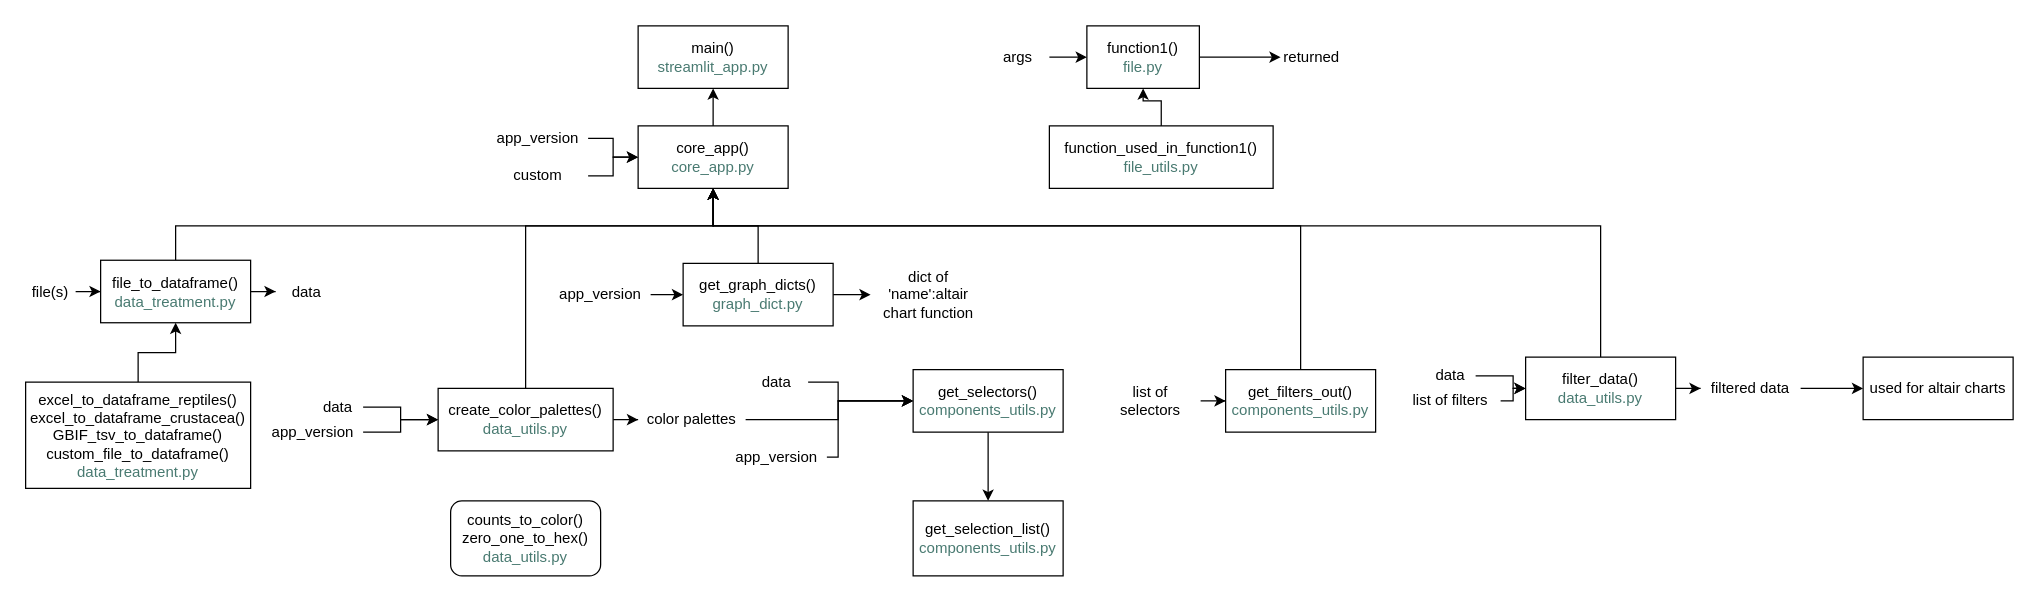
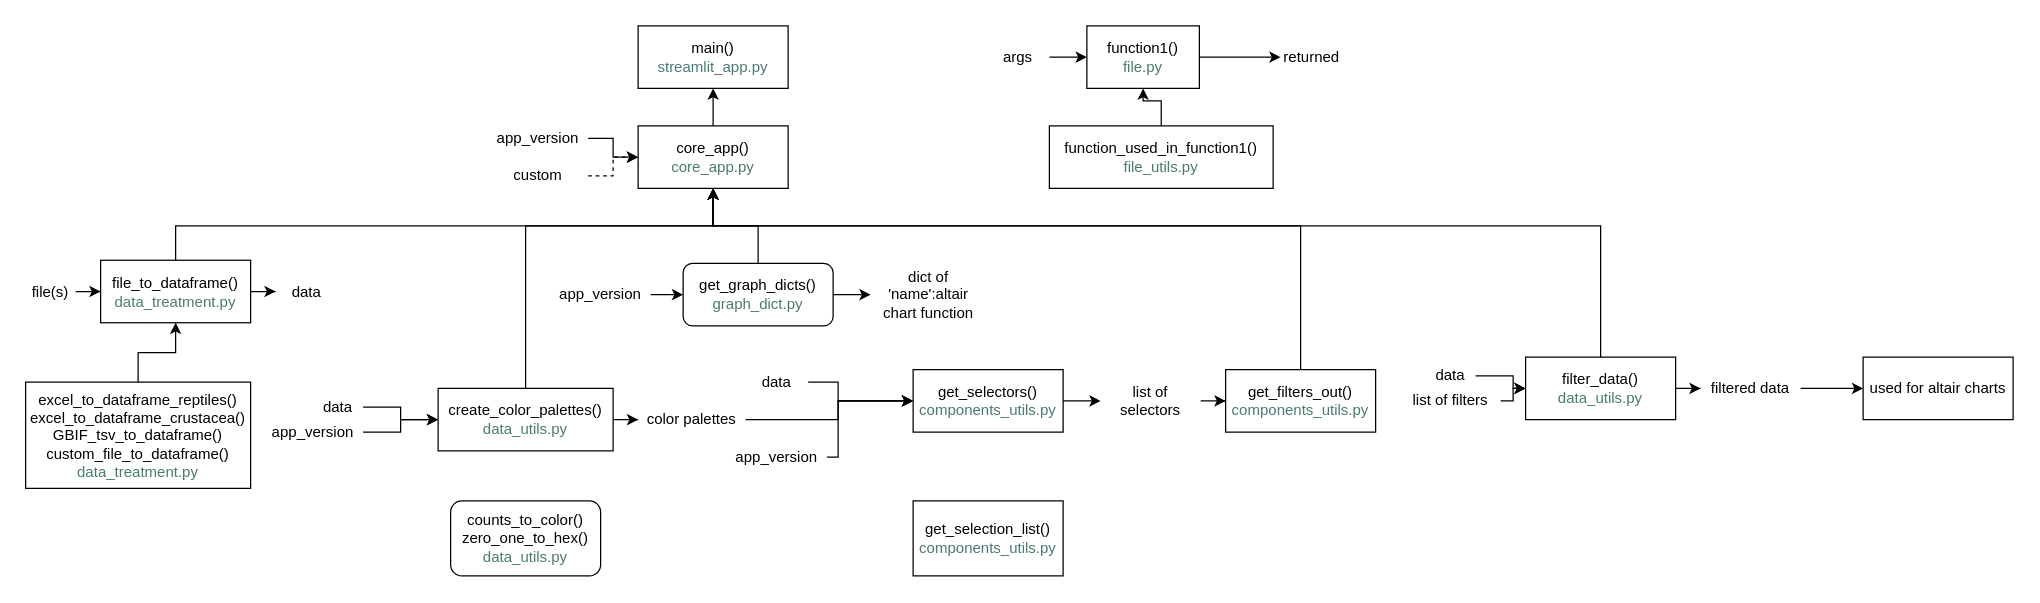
edge "custom" -> "core_app() core_app.py": style solid -> dashed
node "get_graph_dicts() graph_dict.py": shape rectangle -> rounded rectangle
edge "get_selectors() components_utils.py" -> "get_selection_list() components_utils.py": now "get_selectors() components_utils.py" -> "list of selectors"
